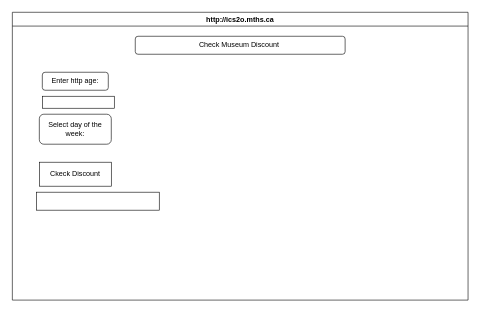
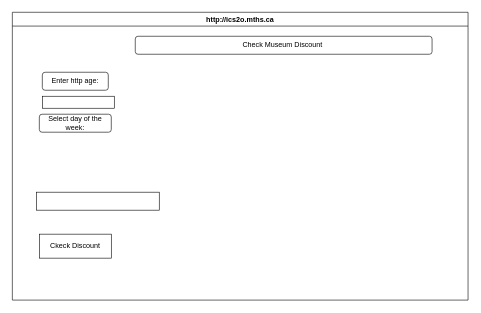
node "Check Museum Discount": size 210x18 -> 297x18
node "Select day of the week:": size 72x30 -> 72x18
node "Ckeck Discount": moved (75, 174) -> (75, 246)
